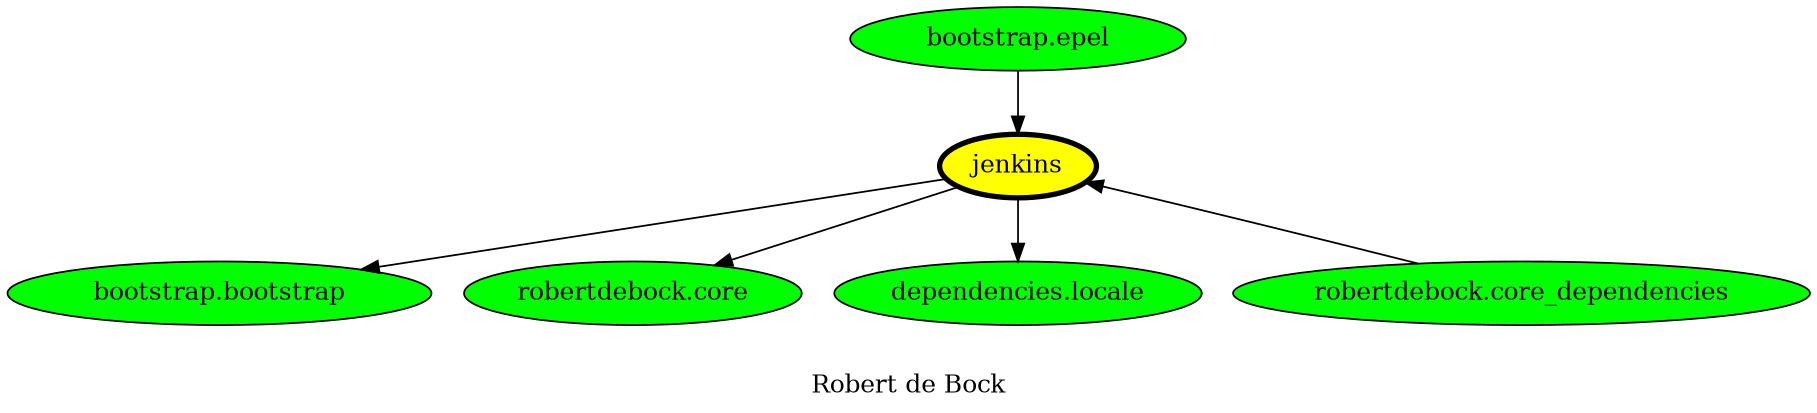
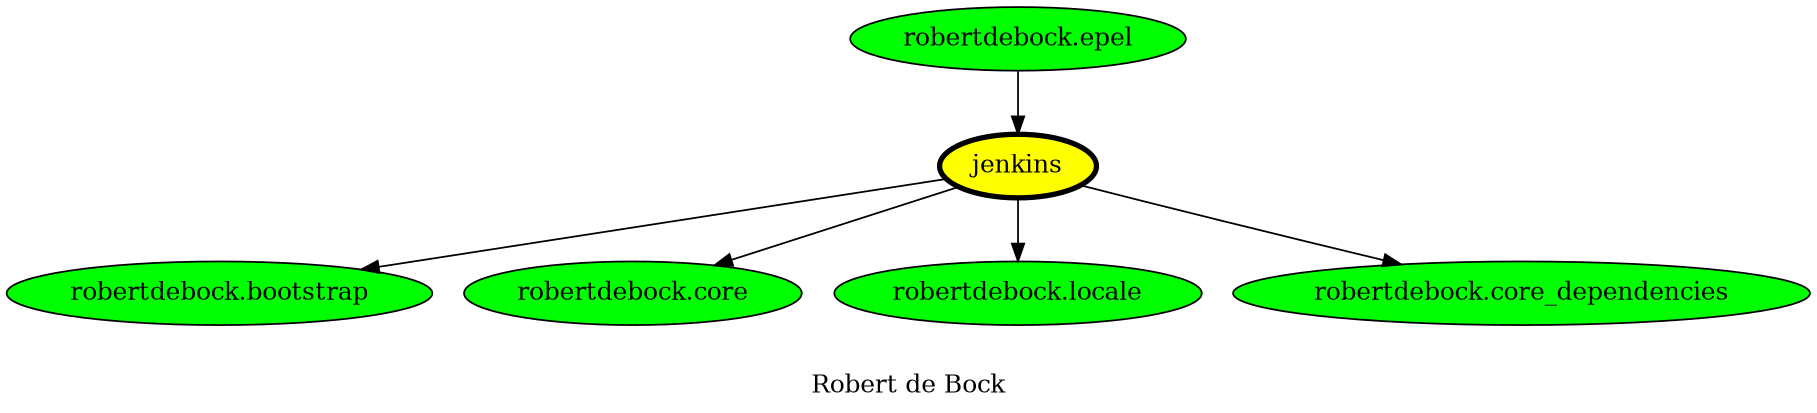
node "bootstrap.epel": label "bootstrap.epel" -> "robertdebock.epel"
edge "robertdebock.core_dependencies" -> "jenkins": reversed
node "bootstrap.bootstrap": label "bootstrap.bootstrap" -> "robertdebock.bootstrap"
node "dependencies.locale": label "dependencies.locale" -> "robertdebock.locale"
